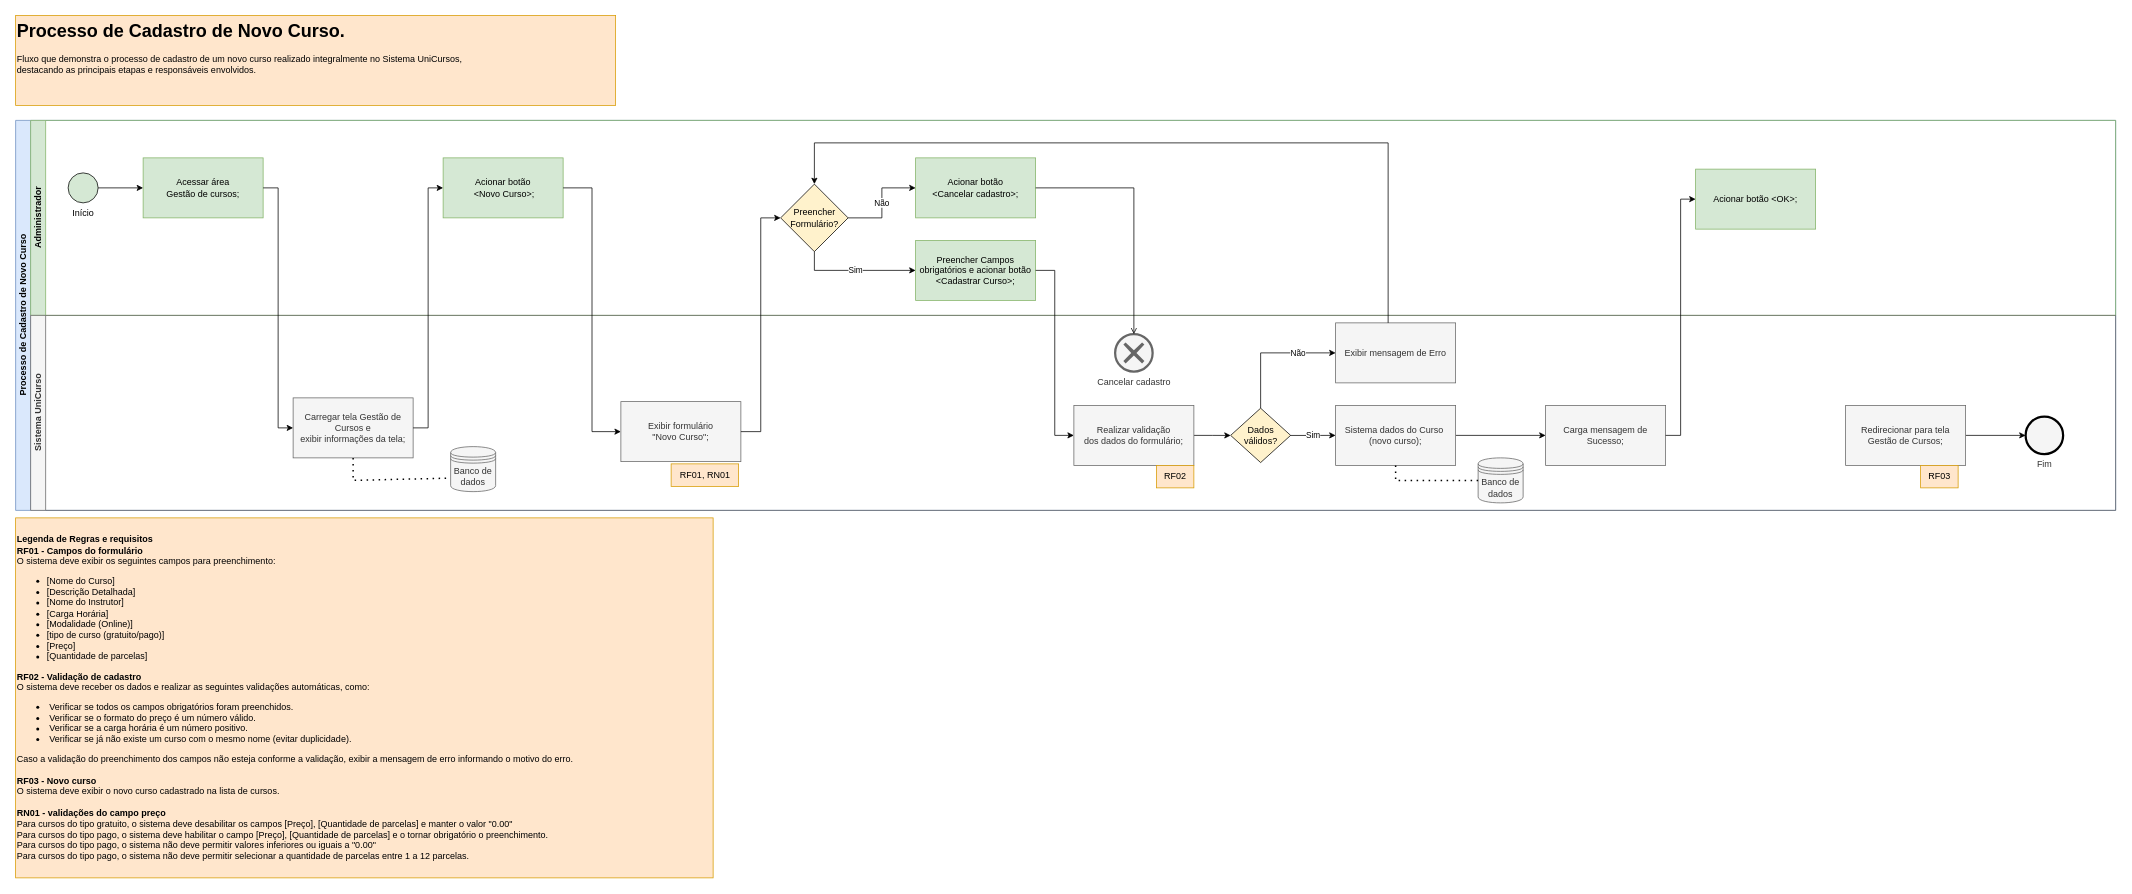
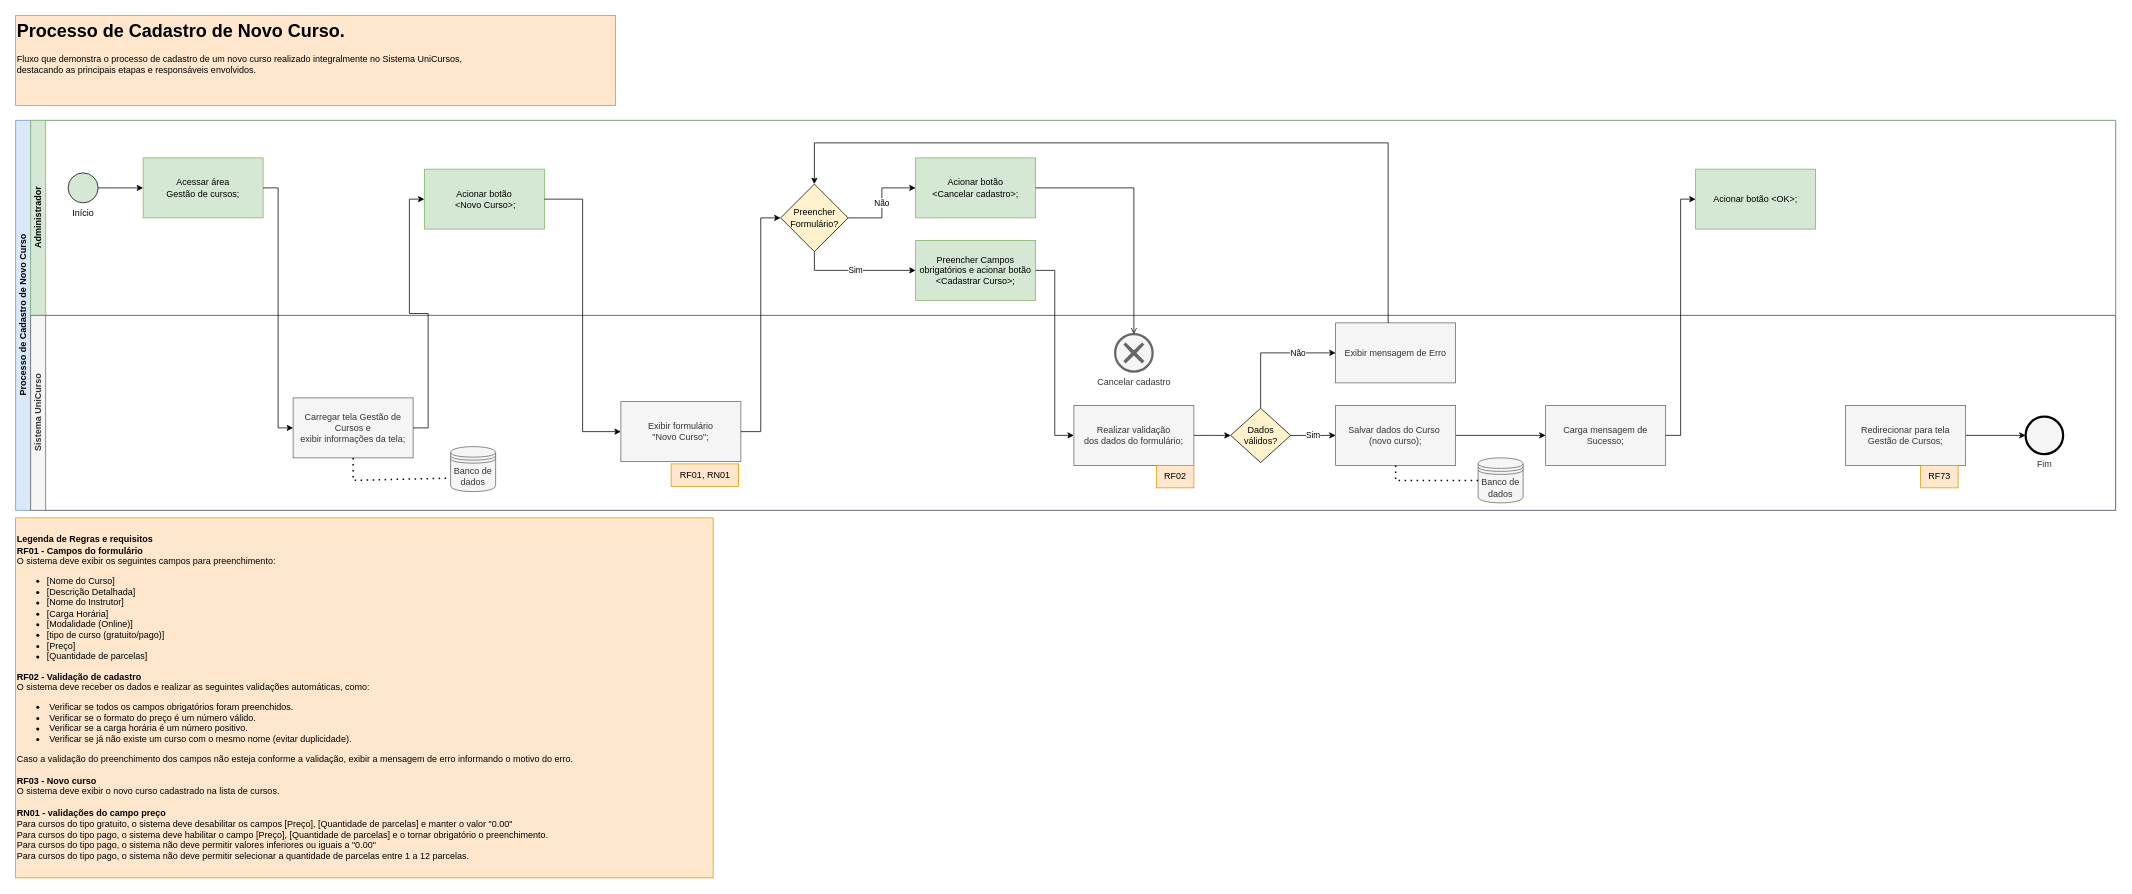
node "Acionar botão <Novo Curso>;": moved (503, 188) -> (484, 199)
node "Sistema dados do Curso (novo curso);": label "Sistema dados do Curso (novo curso);" -> "Salvar dados do Curso (novo curso);"
node "RF03": label "RF03" -> "RF73"
